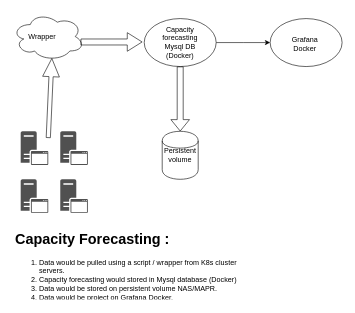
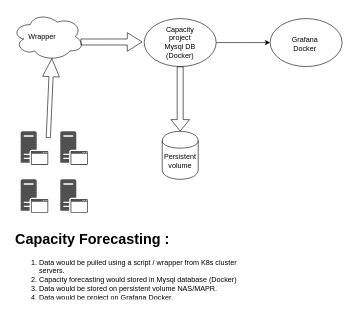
node "Capacity forecasting Mysql DB (Docker)": label "Capacity forecasting Mysql DB (Docker)" -> "Capacity project Mysql DB (Docker)"
node "Persistent volume": moved (180, 155) -> (180, 161)
